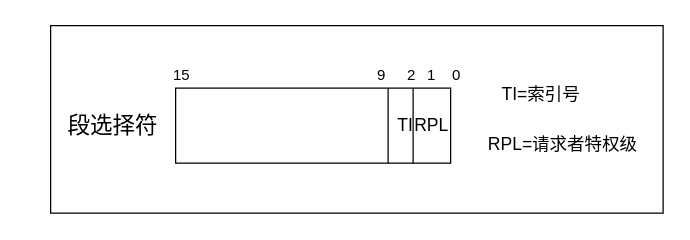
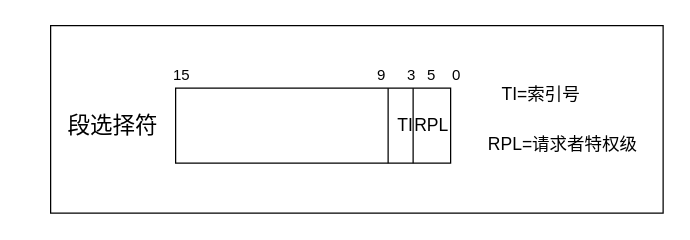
node "2": label "2" -> "3"
node "1": label "1" -> "5"
